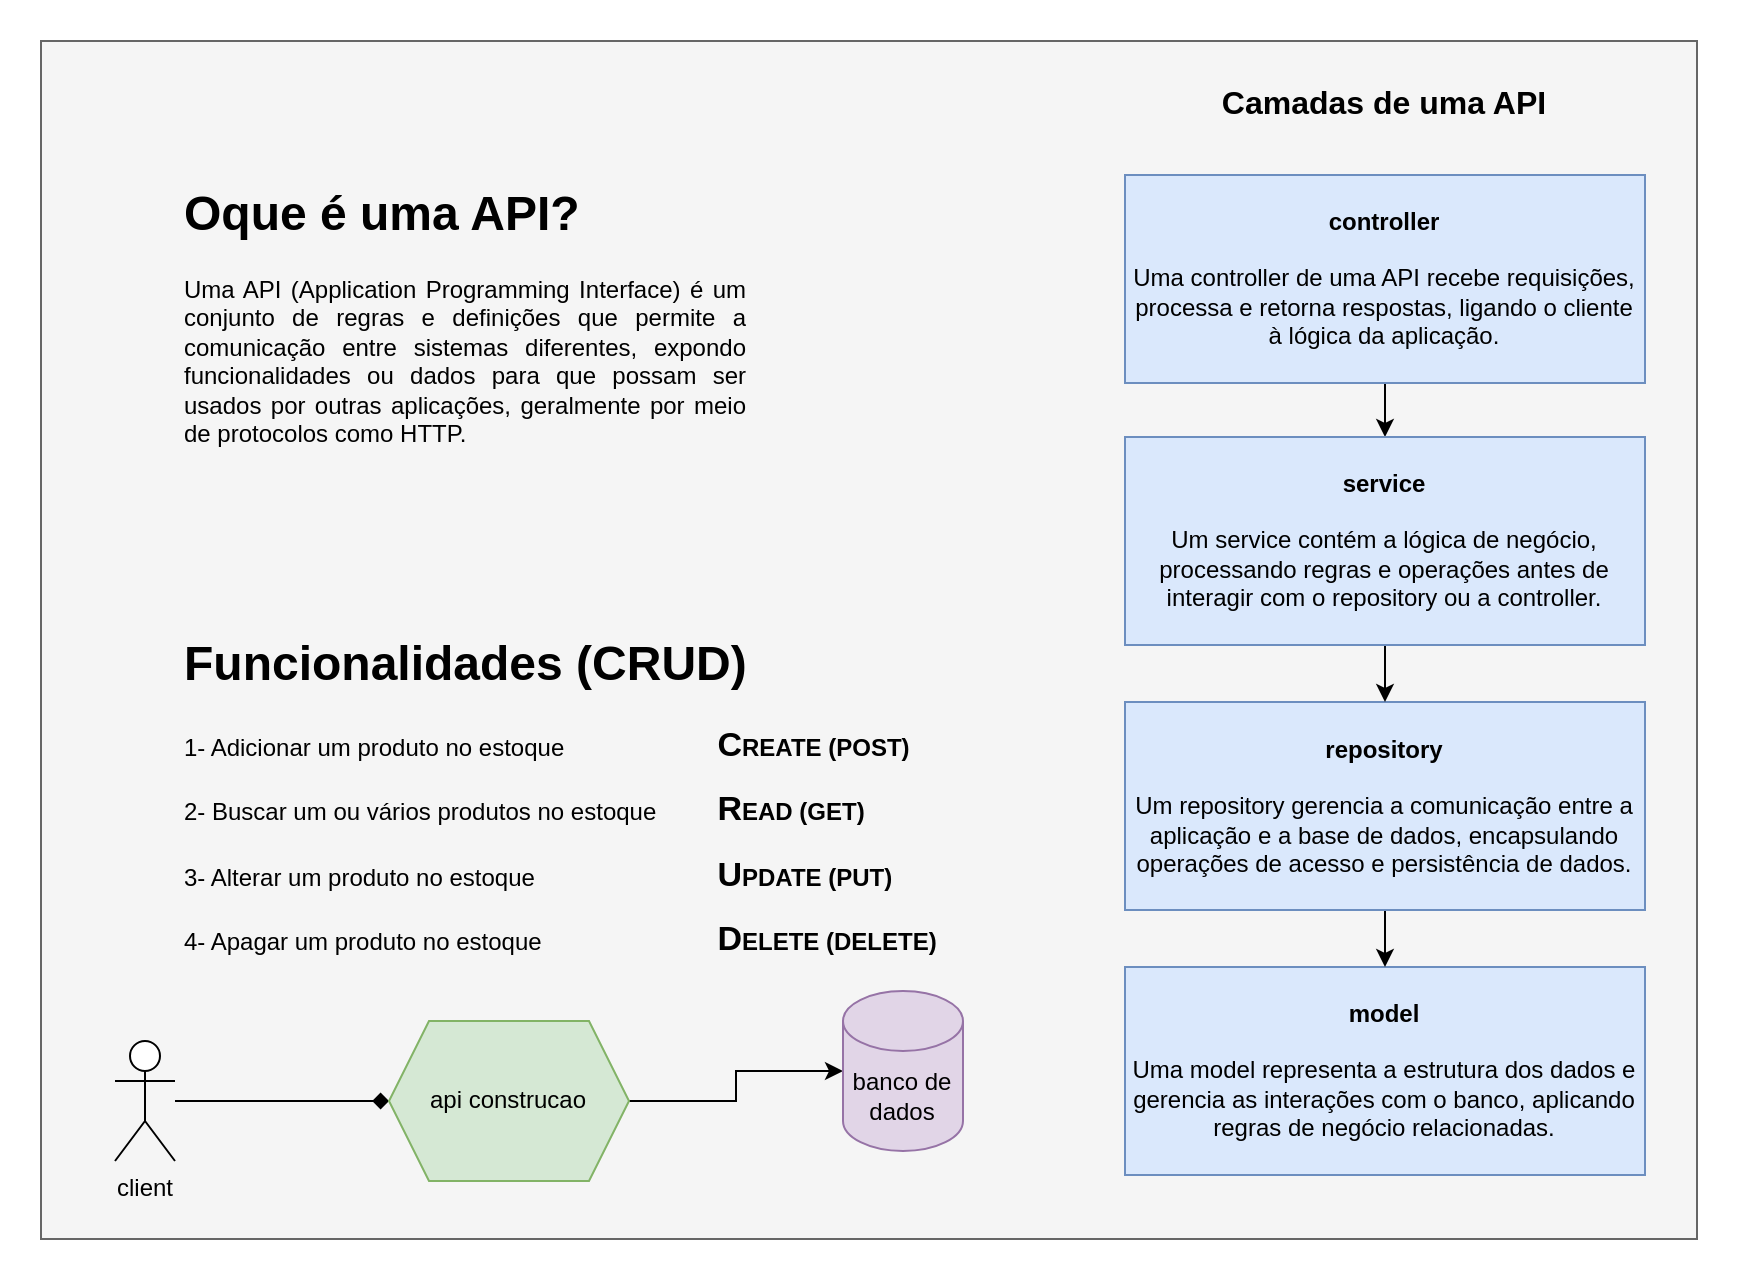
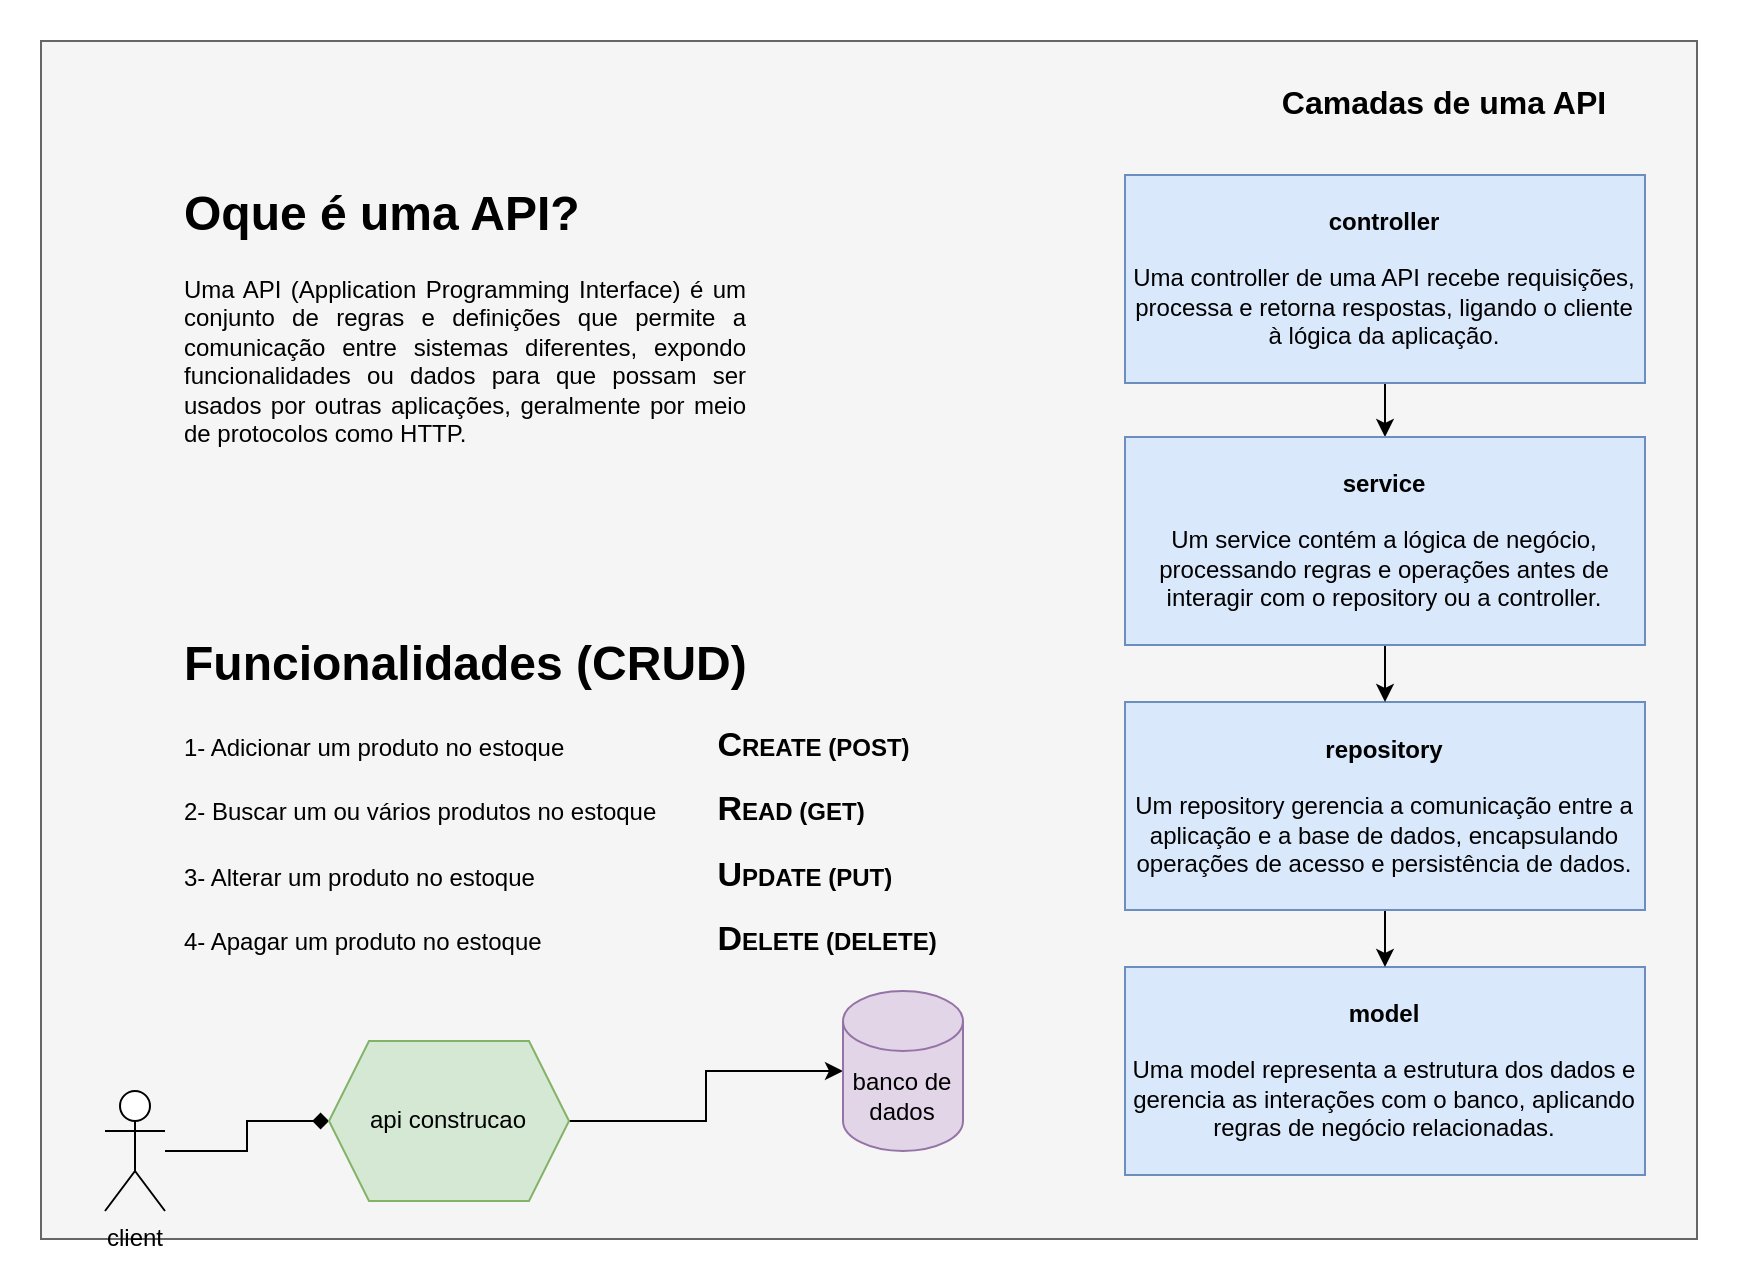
node "Camadas de uma API": moved (1385, 103) -> (1445, 103)
node "client": moved (145, 1101) -> (135, 1151)
node "api construcao": moved (509, 1101) -> (449, 1121)
